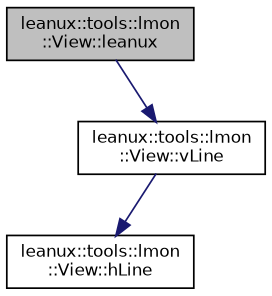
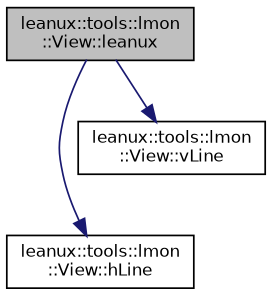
edge "leanux::tools::lmon ::View::vLine" -> "leanux::tools::lmon ::View::hLine": now "leanux::tools::lmon ::View::leanux" -> "leanux::tools::lmon ::View::hLine"
